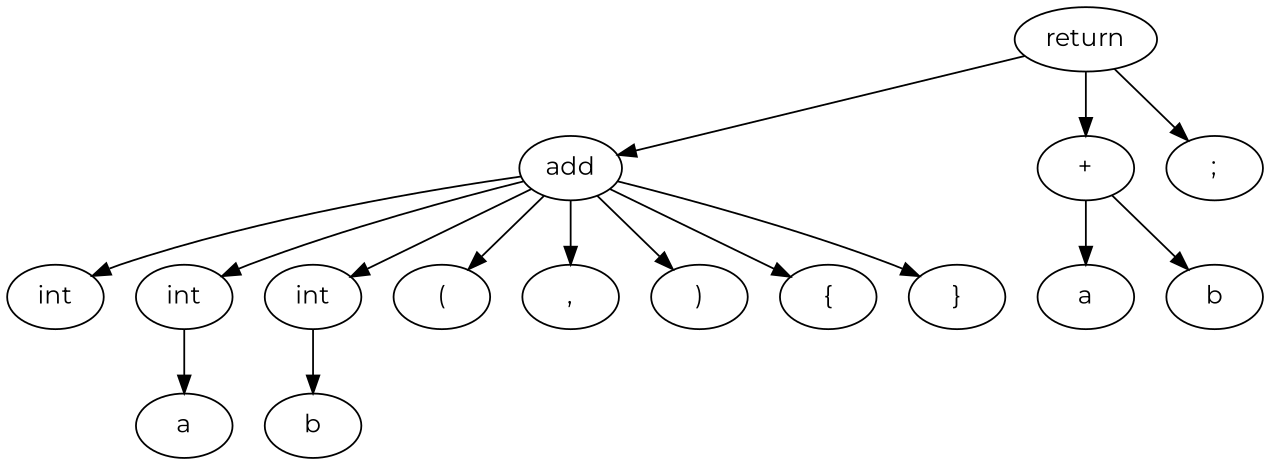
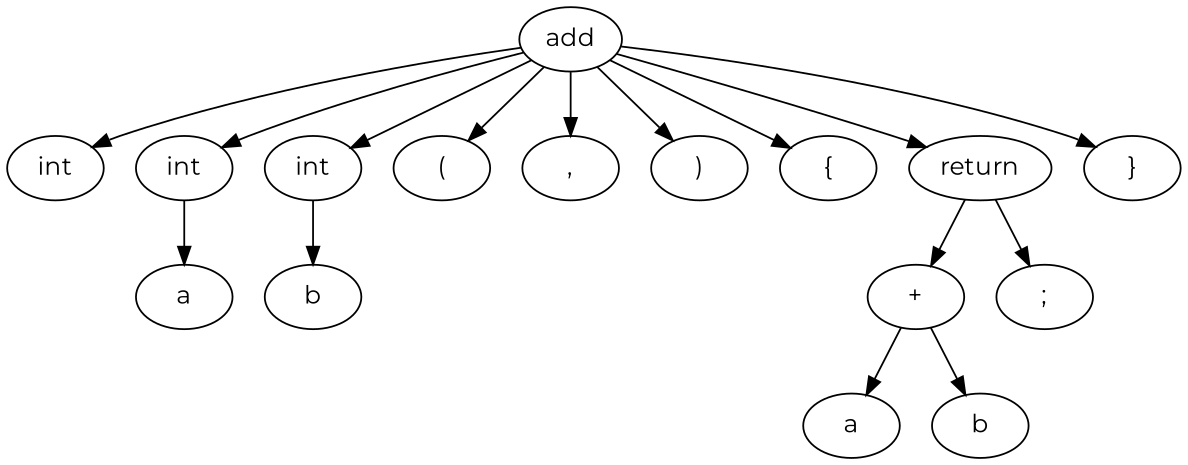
edge "return" -> "add": reversed
